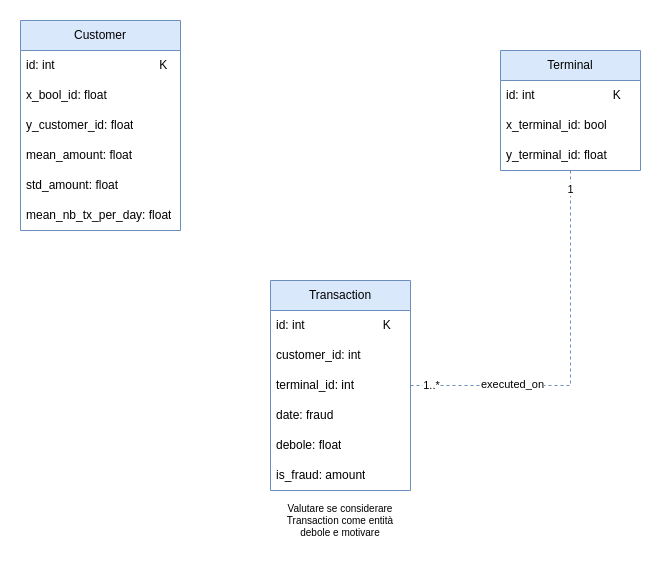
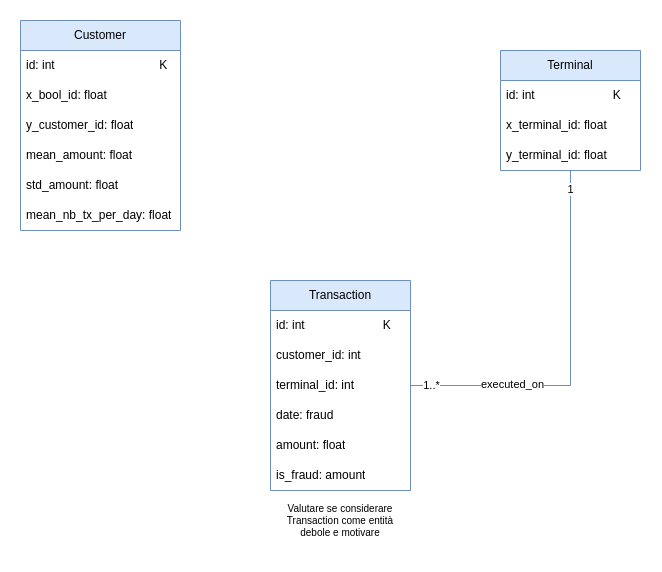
node "x_terminal_id: bool": label "x_terminal_id: bool" -> "x_terminal_id: float"
edge "y_terminal_id: float" -- "terminal_id: int": style dashed -> solid
node "debole: float": label "debole: float" -> "amount: float"
